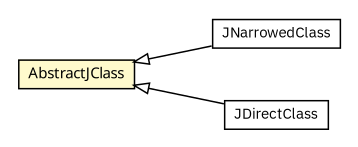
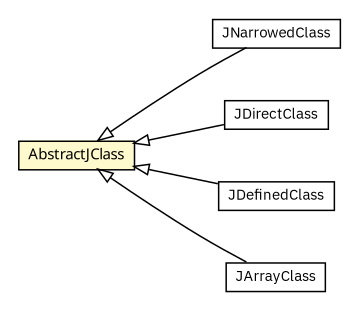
node "JDefinedClass": added
node "JArrayClass": added
